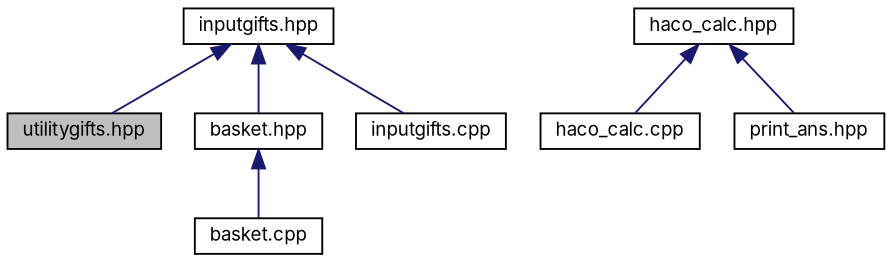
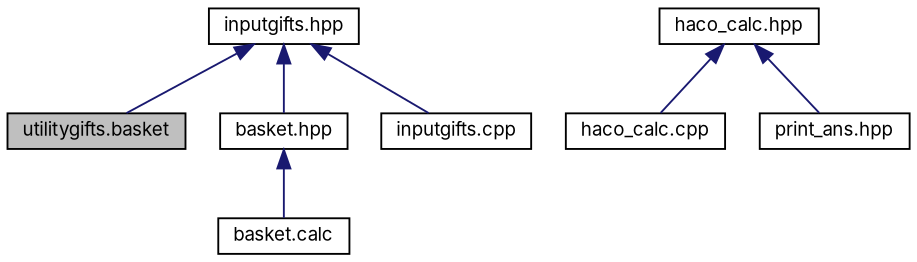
node "utilitygifts.hpp": label "utilitygifts.hpp" -> "utilitygifts.basket"
node "basket.cpp": label "basket.cpp" -> "basket.calc"
